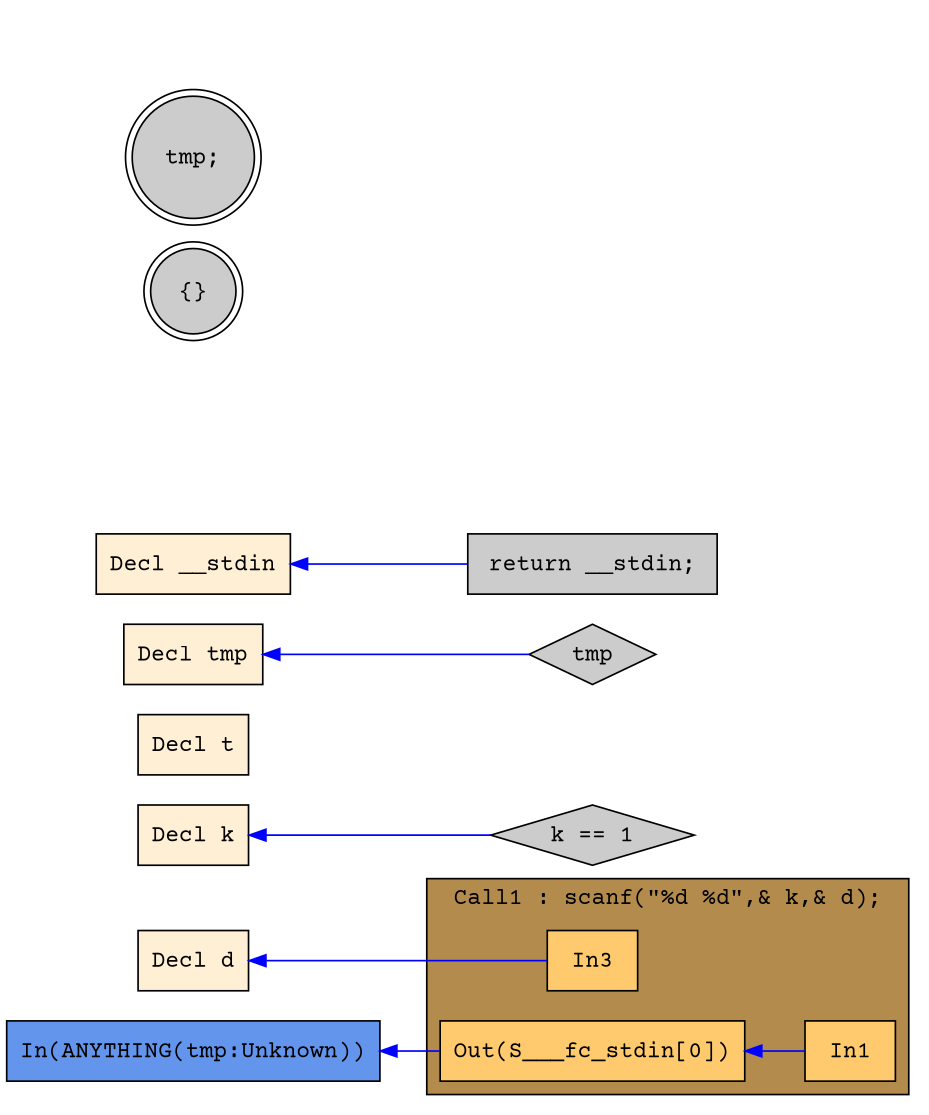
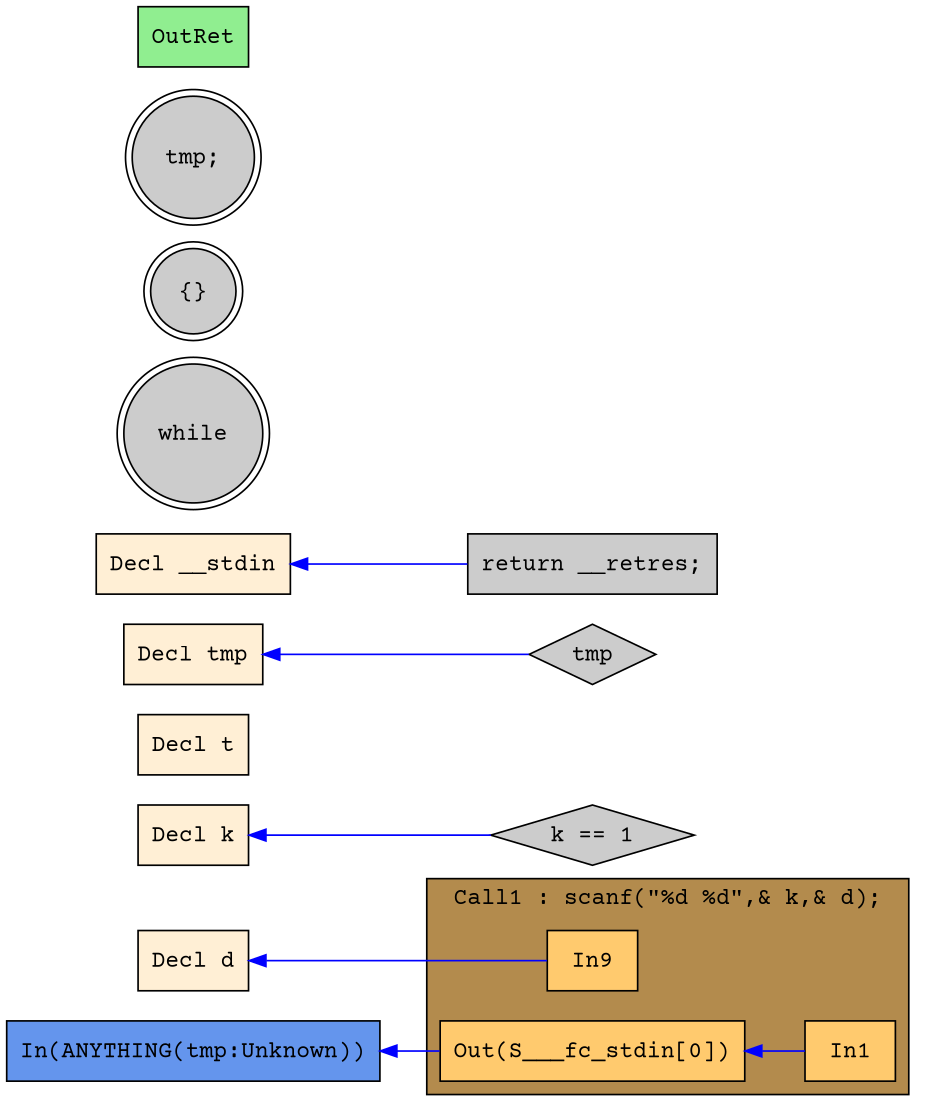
node "OutRet": added
node "while": added
node "return __stdin;": label "return __stdin;" -> "return __retres;"
node "In3": label "In3" -> "In9"
